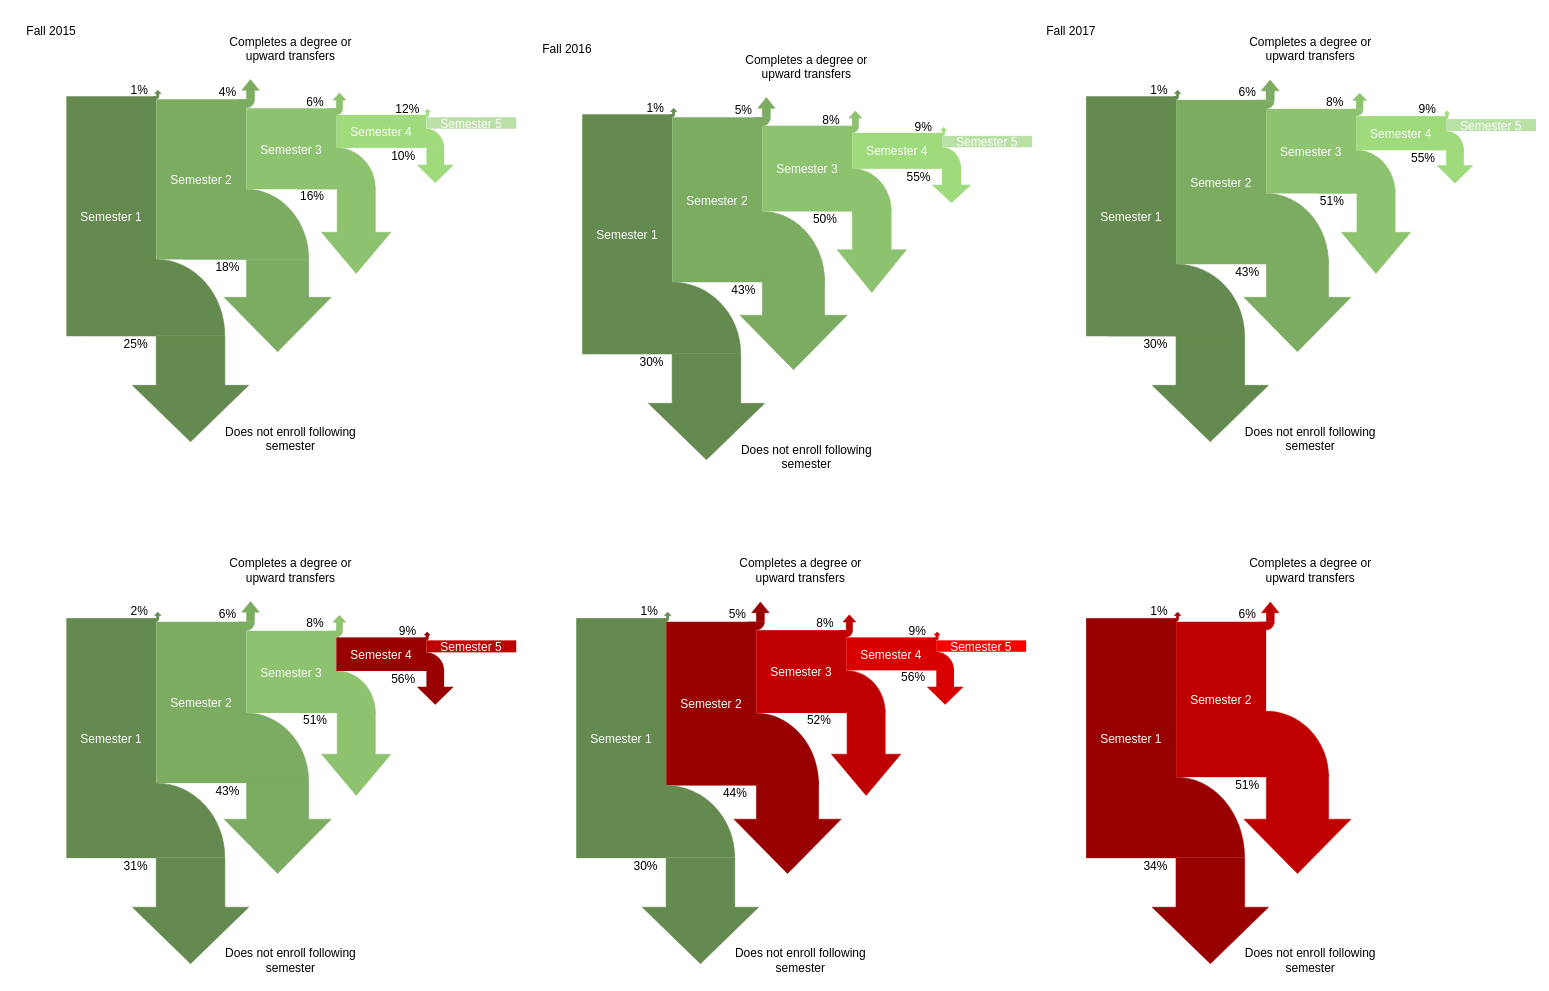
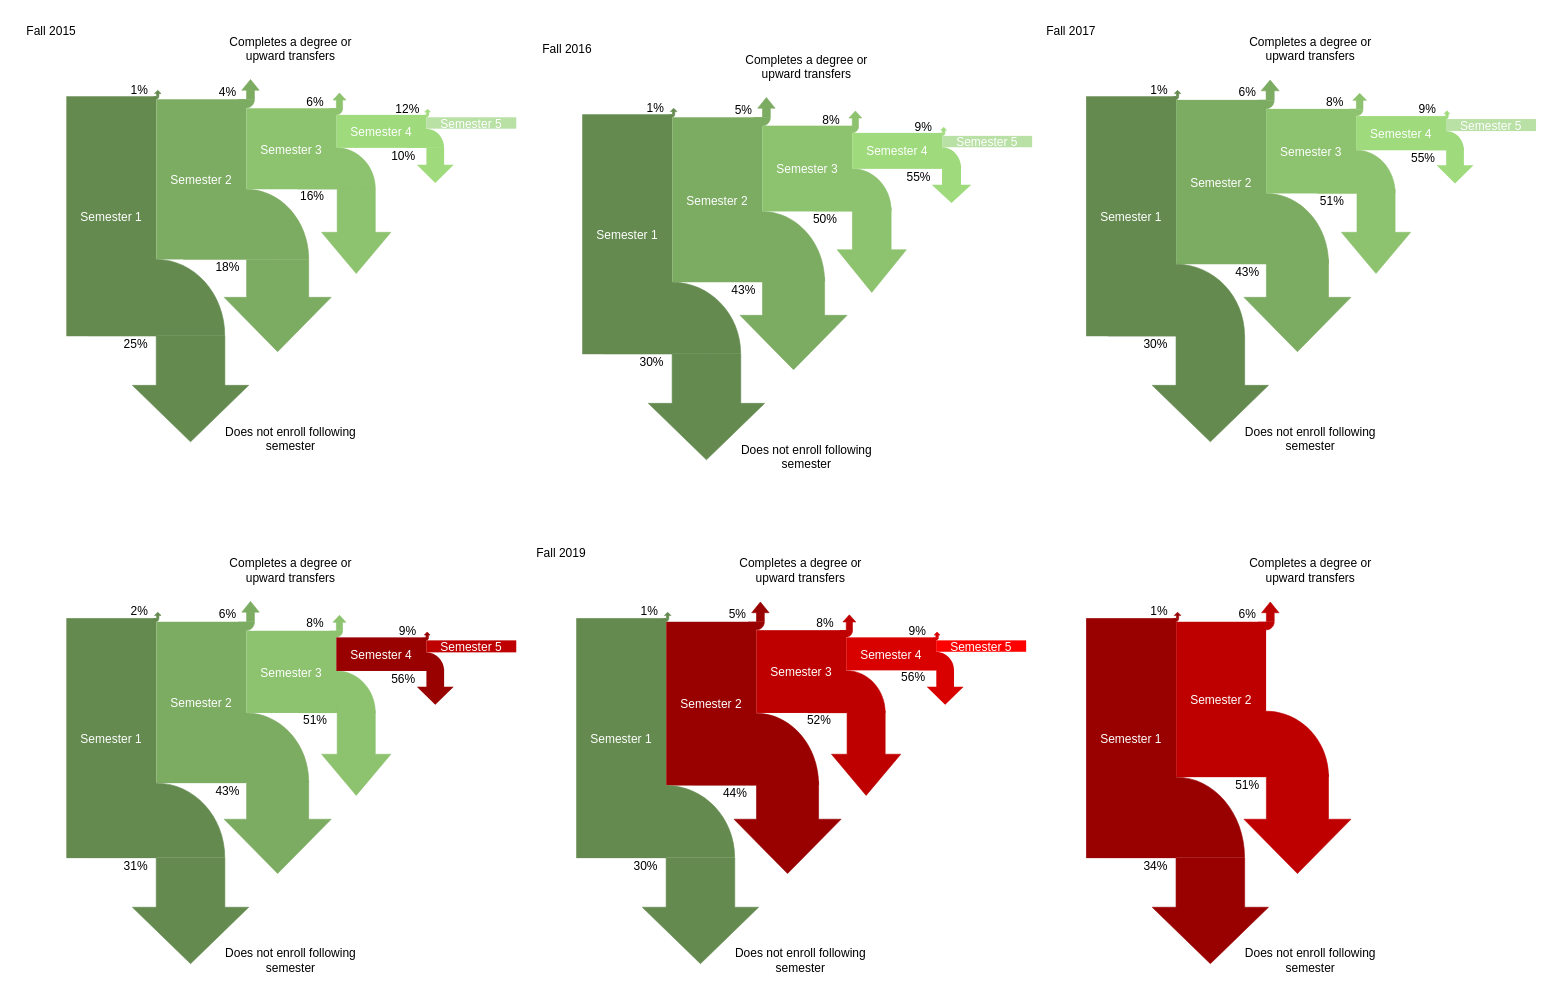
node "Fall 2019": added
